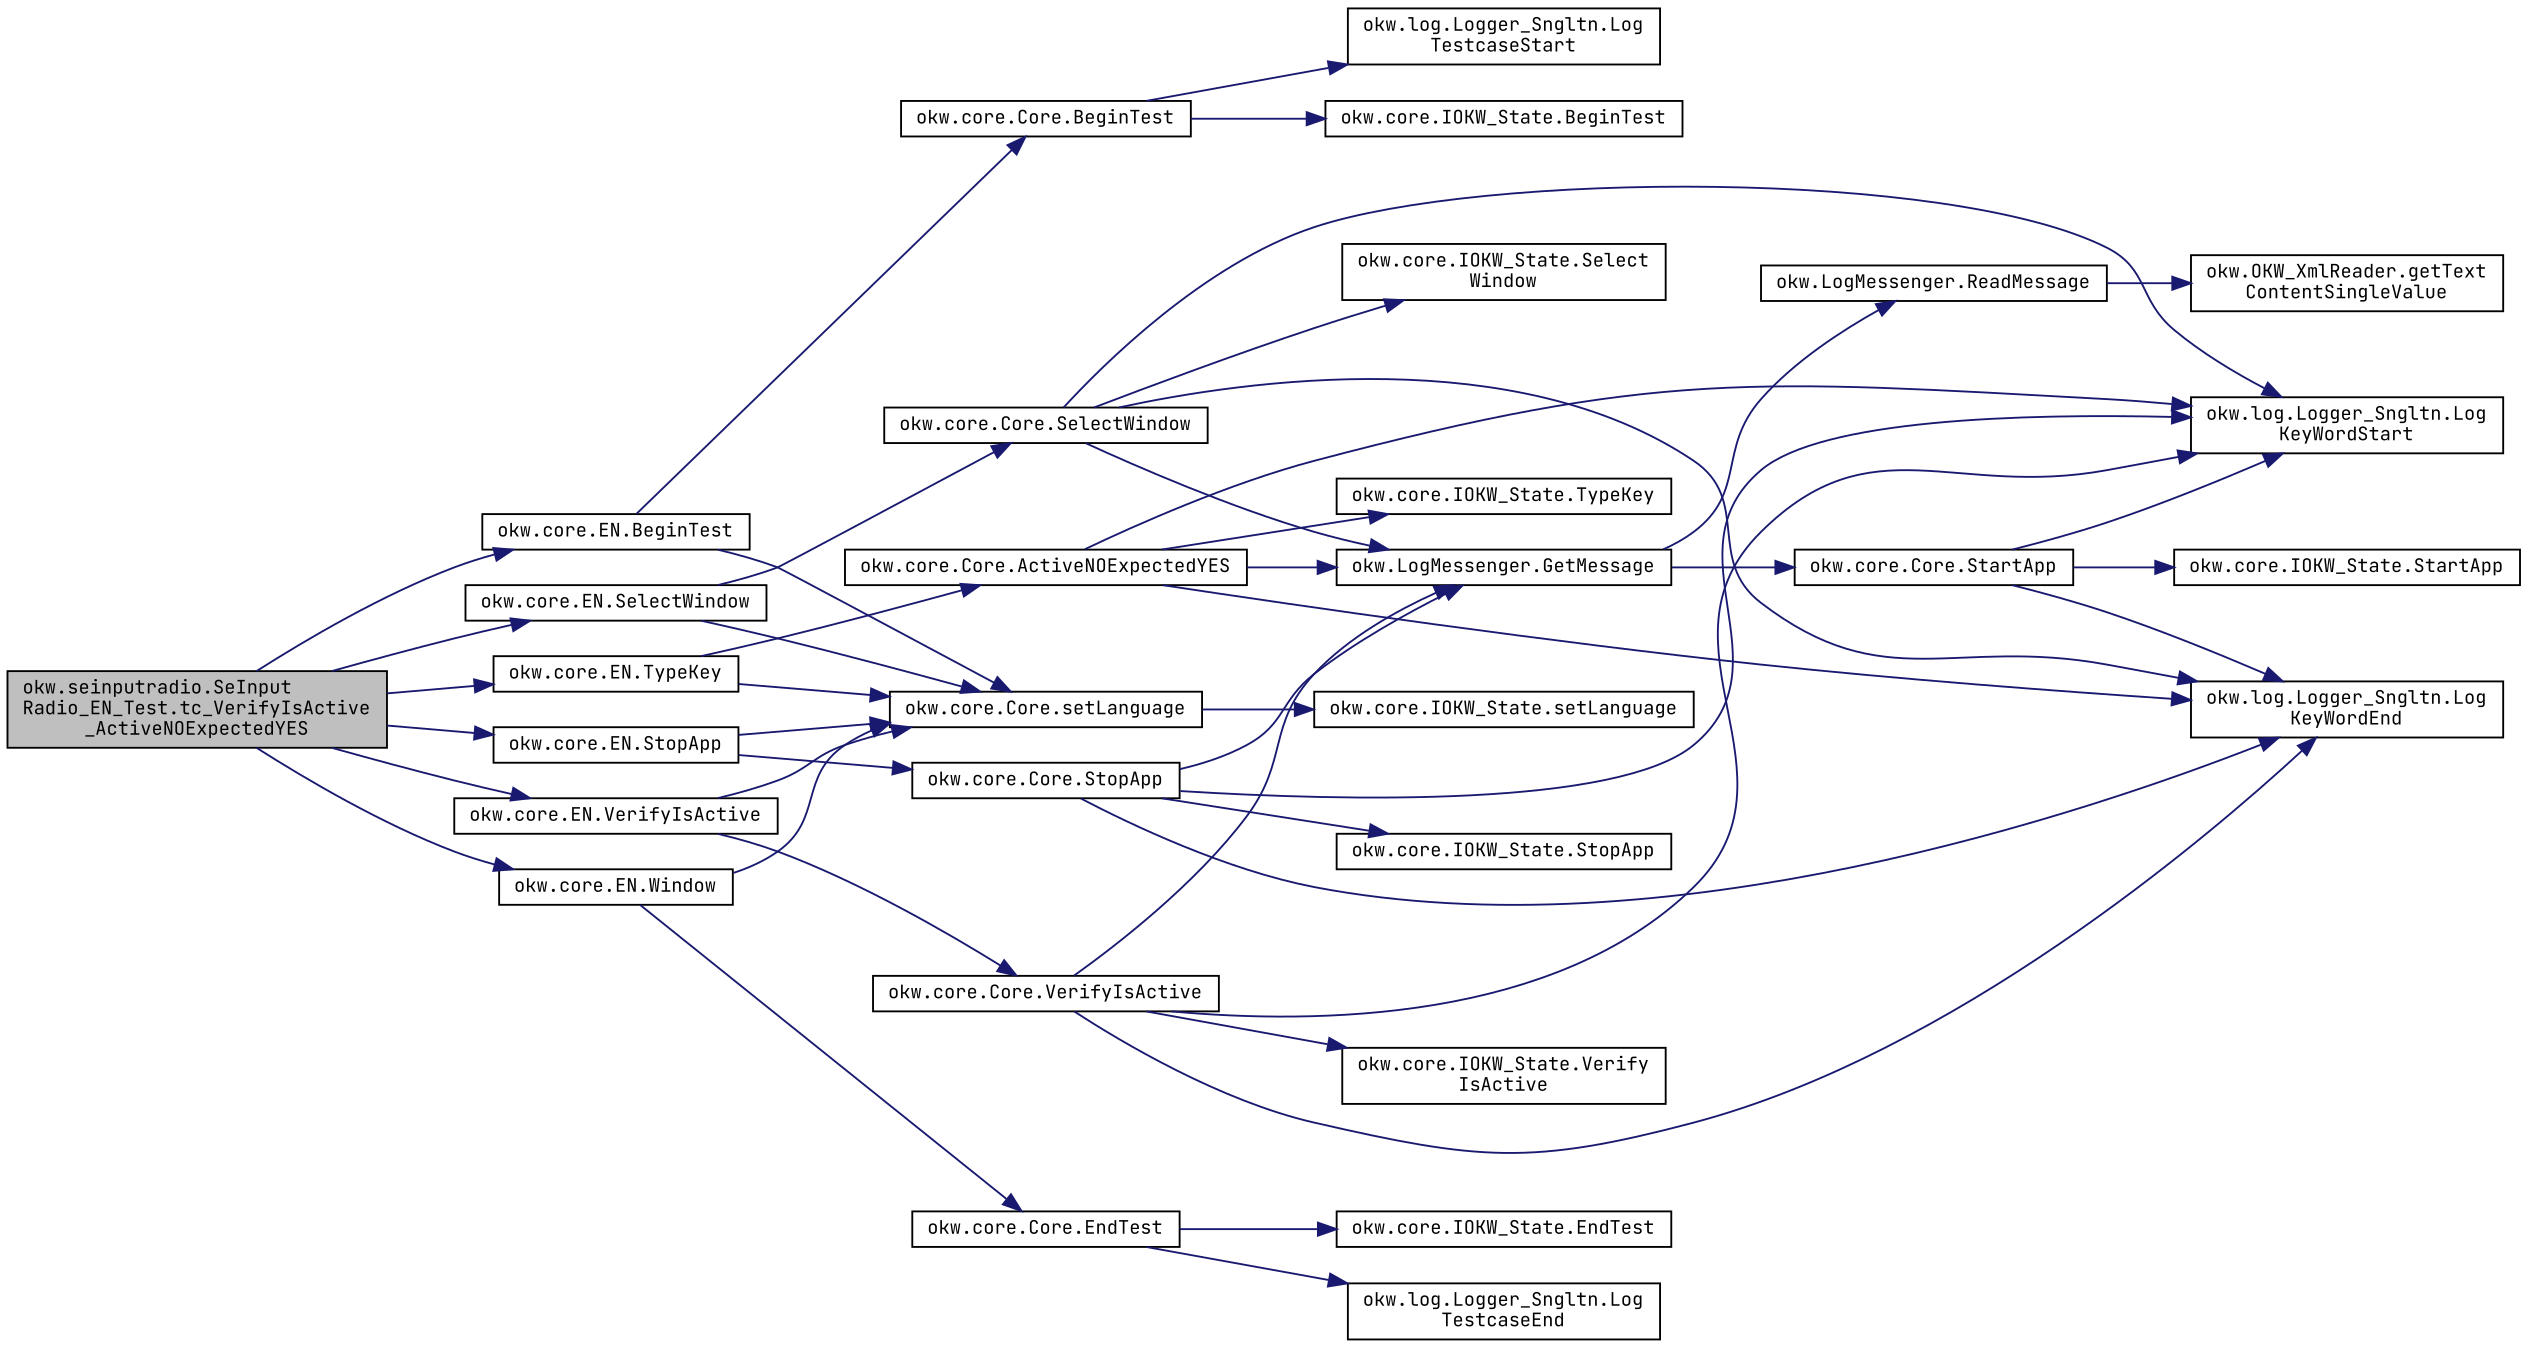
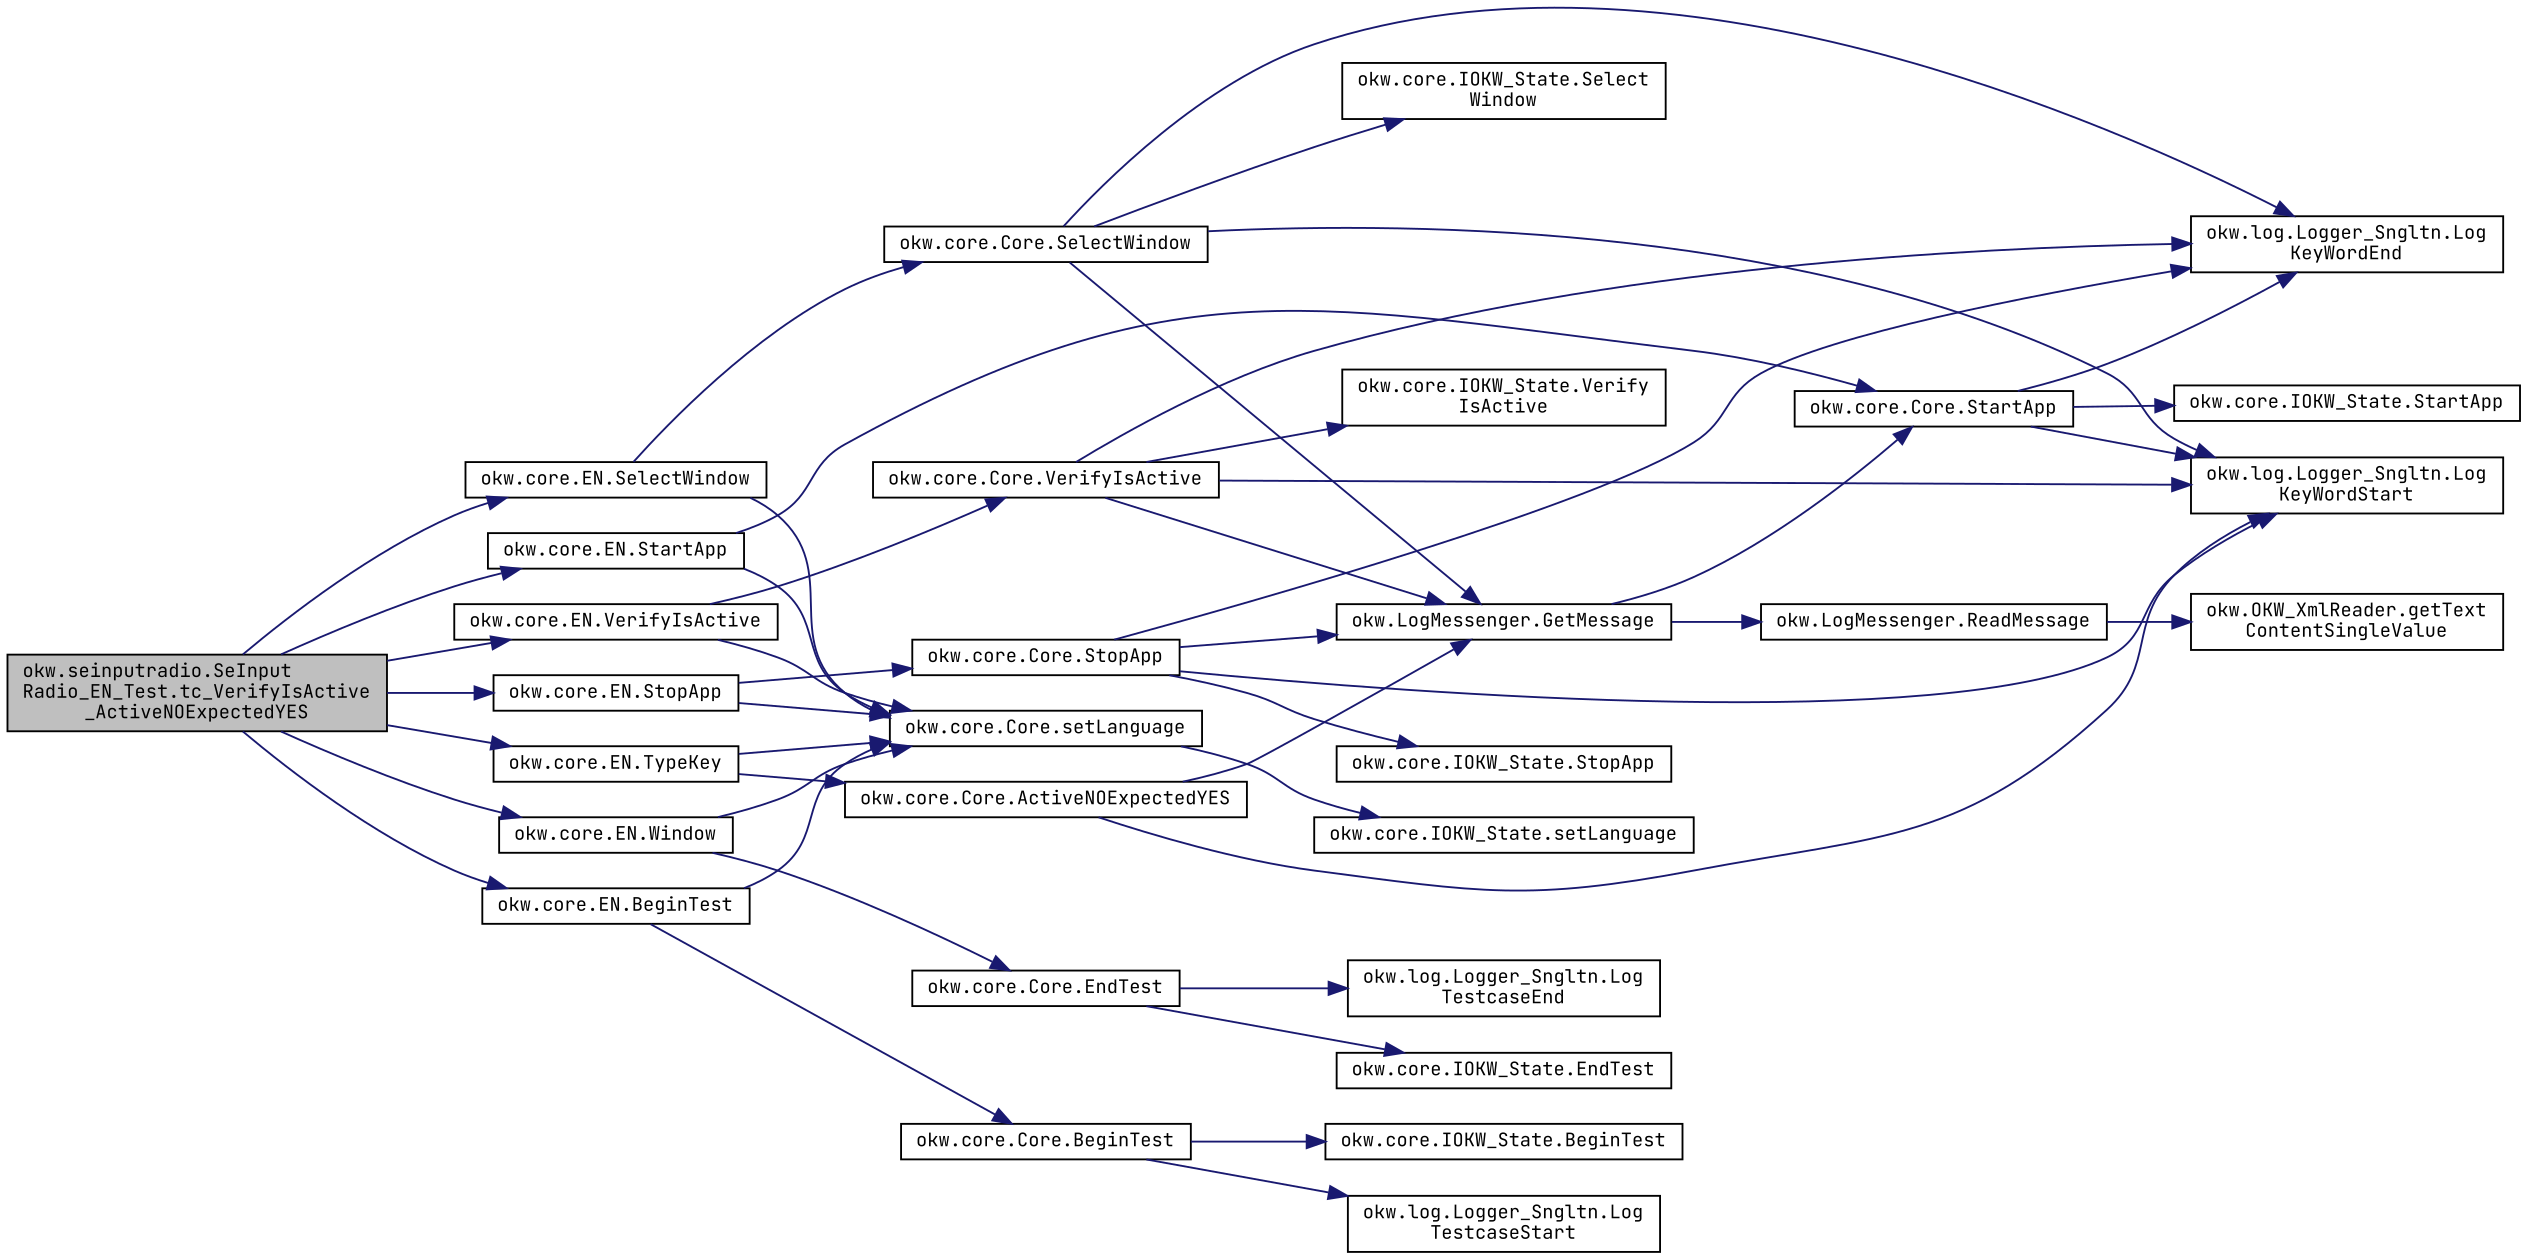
node "okw.core.IOKW_State.TypeKey": removed
node "okw.core.EN.StartApp": added
edge "okw.core.Core.ActiveNOExpectedYES" -> "okw.log.Logger_Sngltn.Log KeyWordEnd": removed
